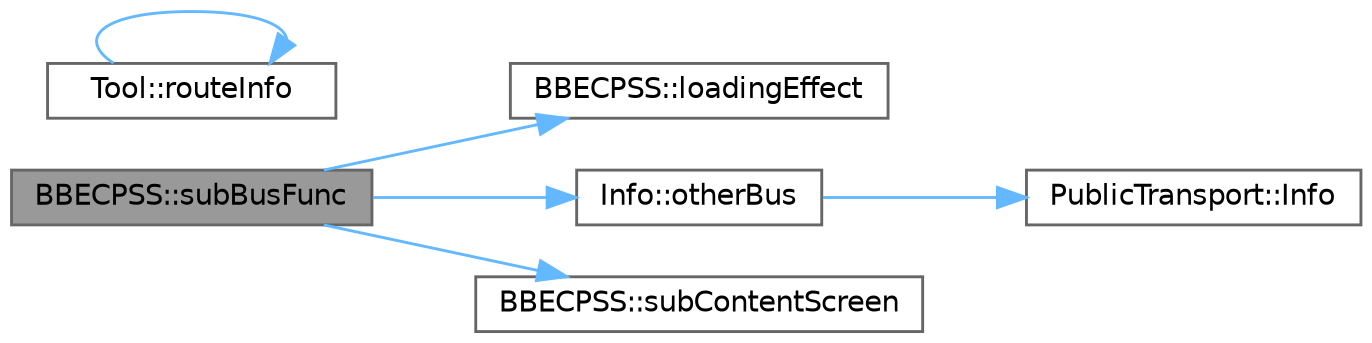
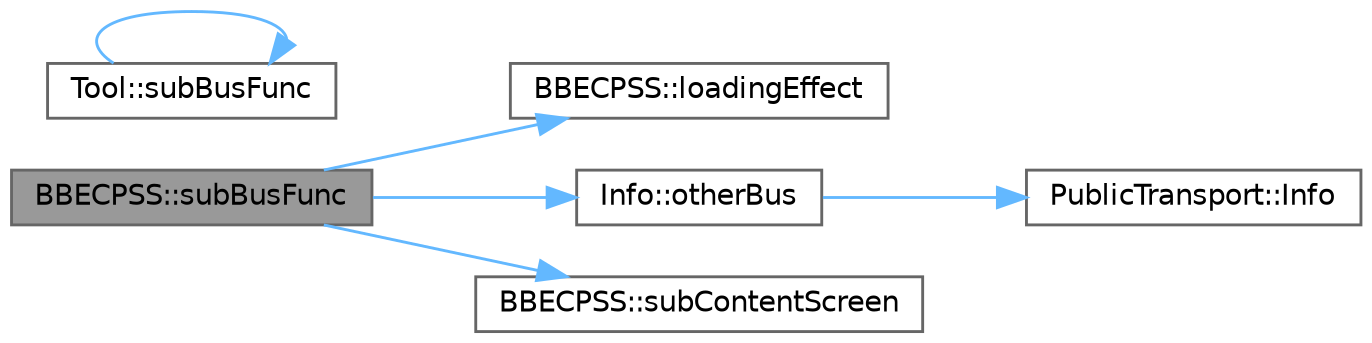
node "Tool::routeInfo": label "Tool::routeInfo" -> "Tool::subBusFunc"
